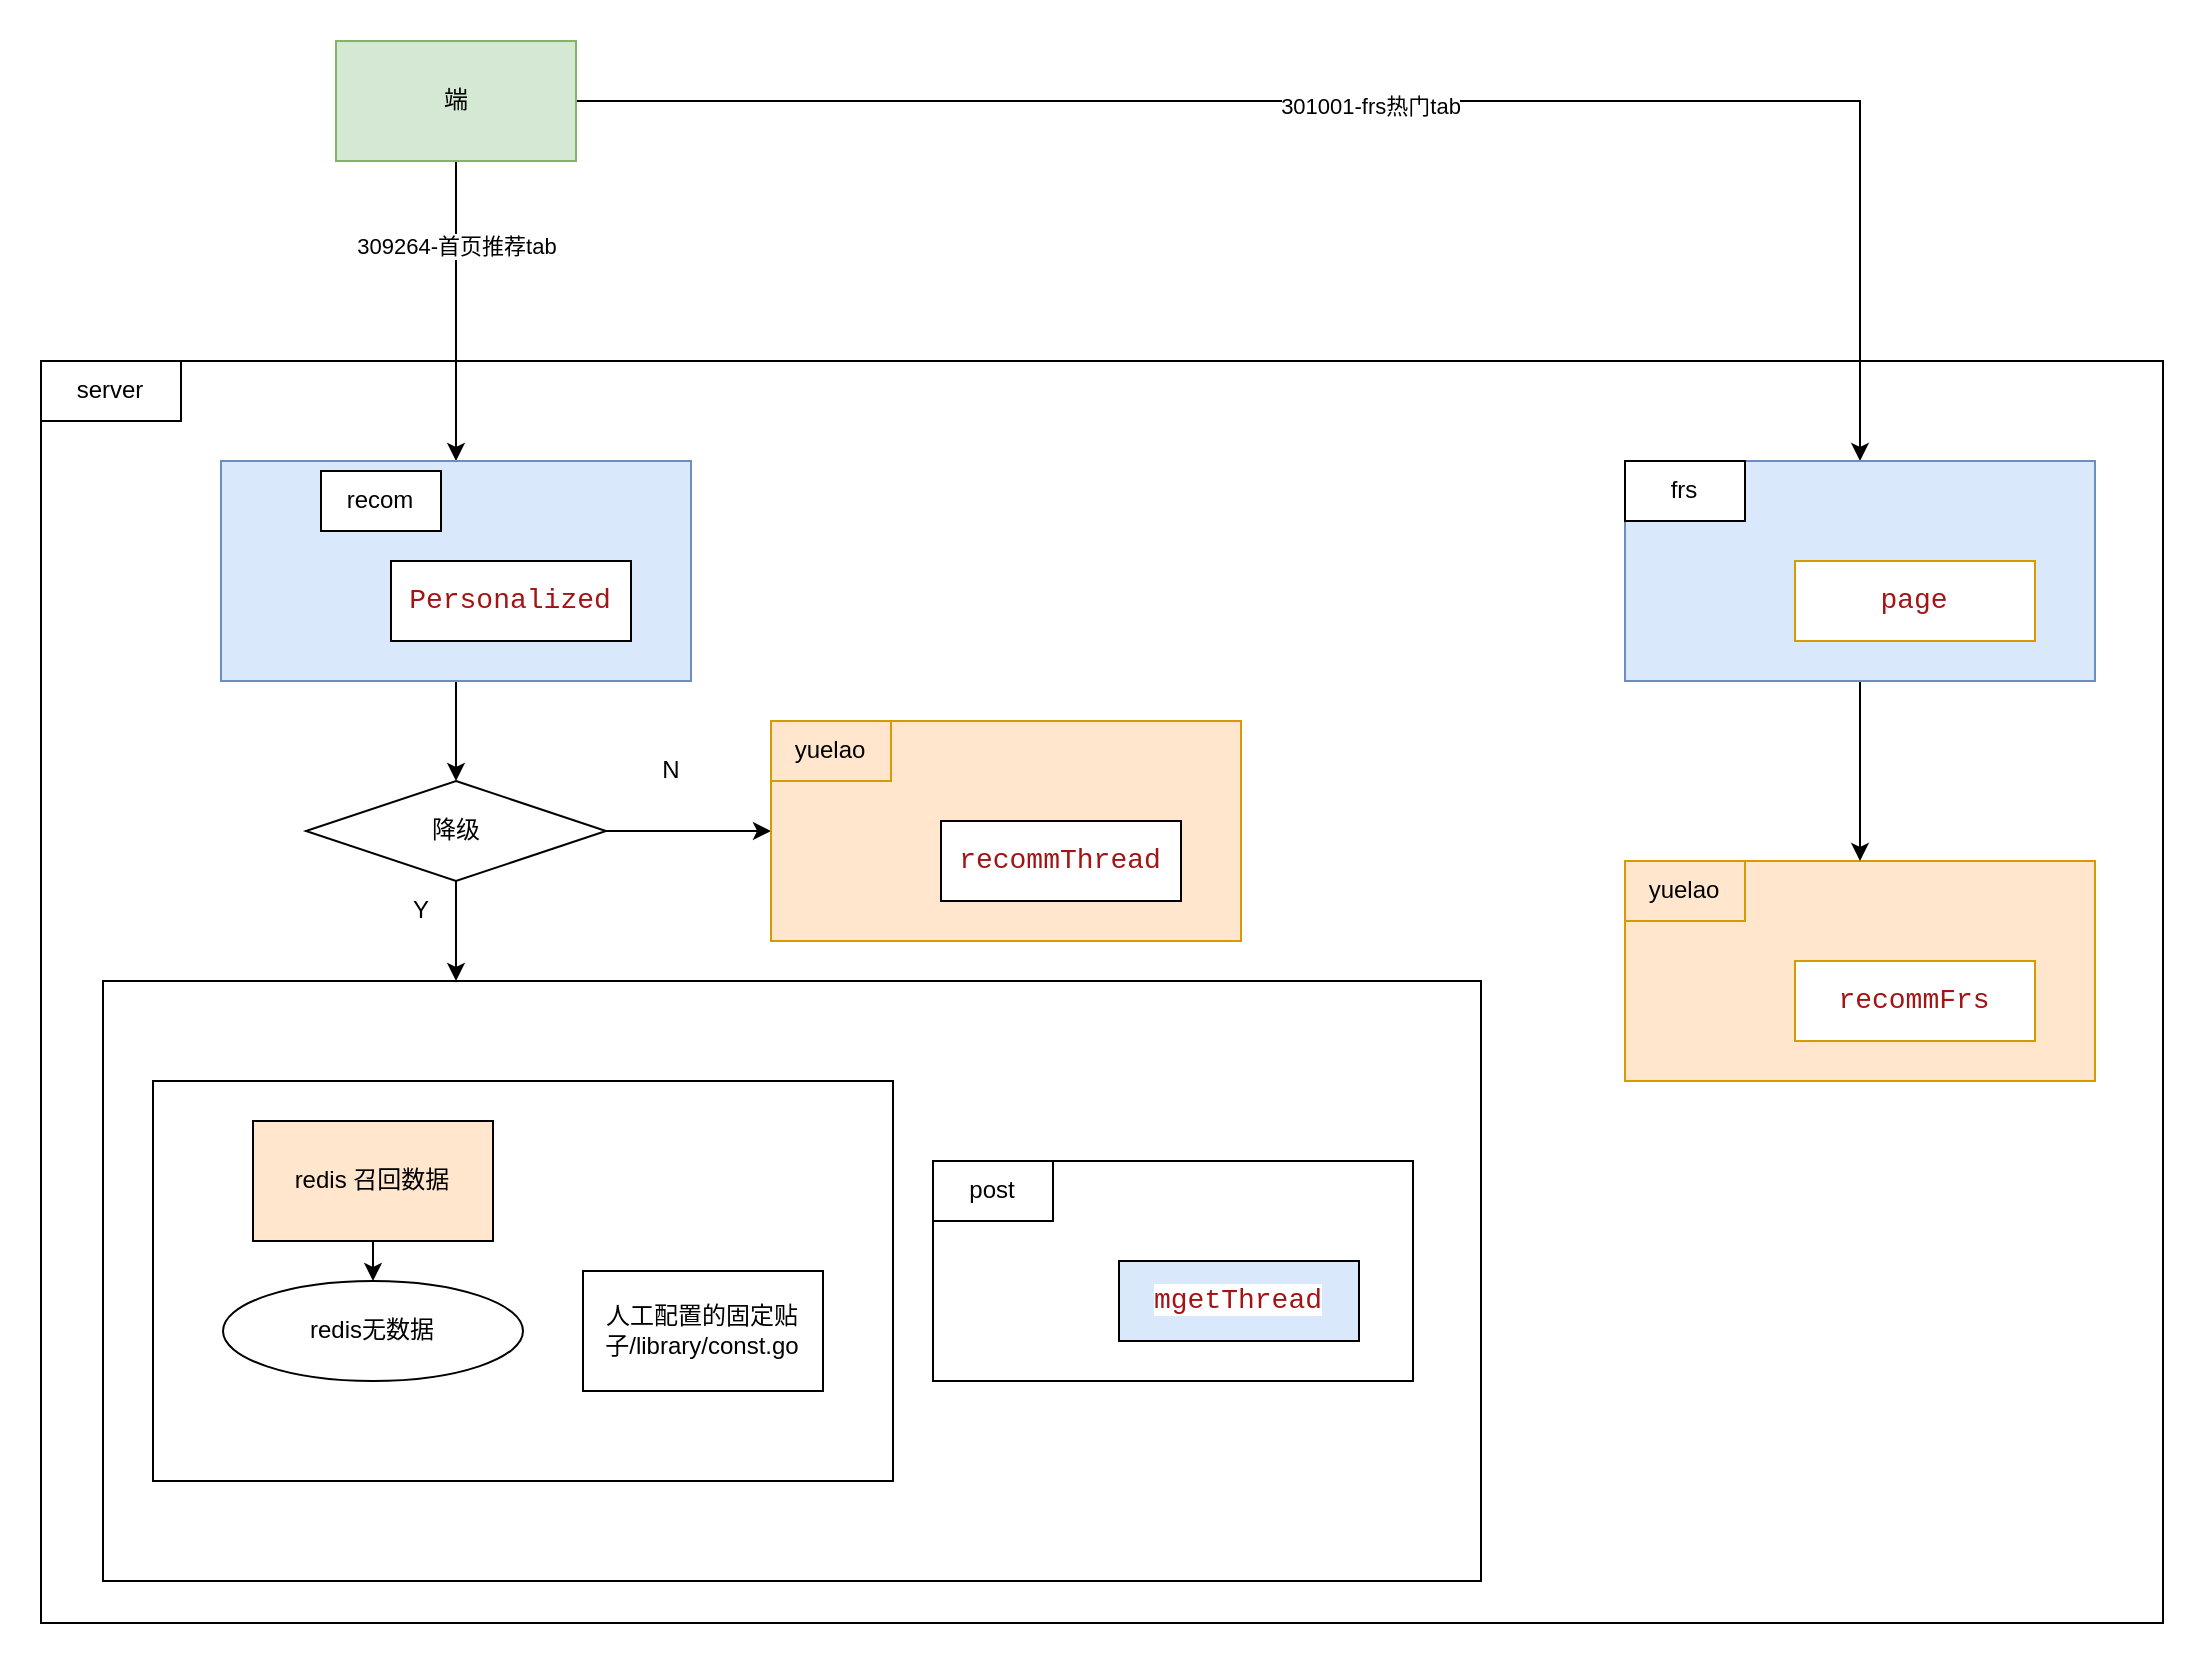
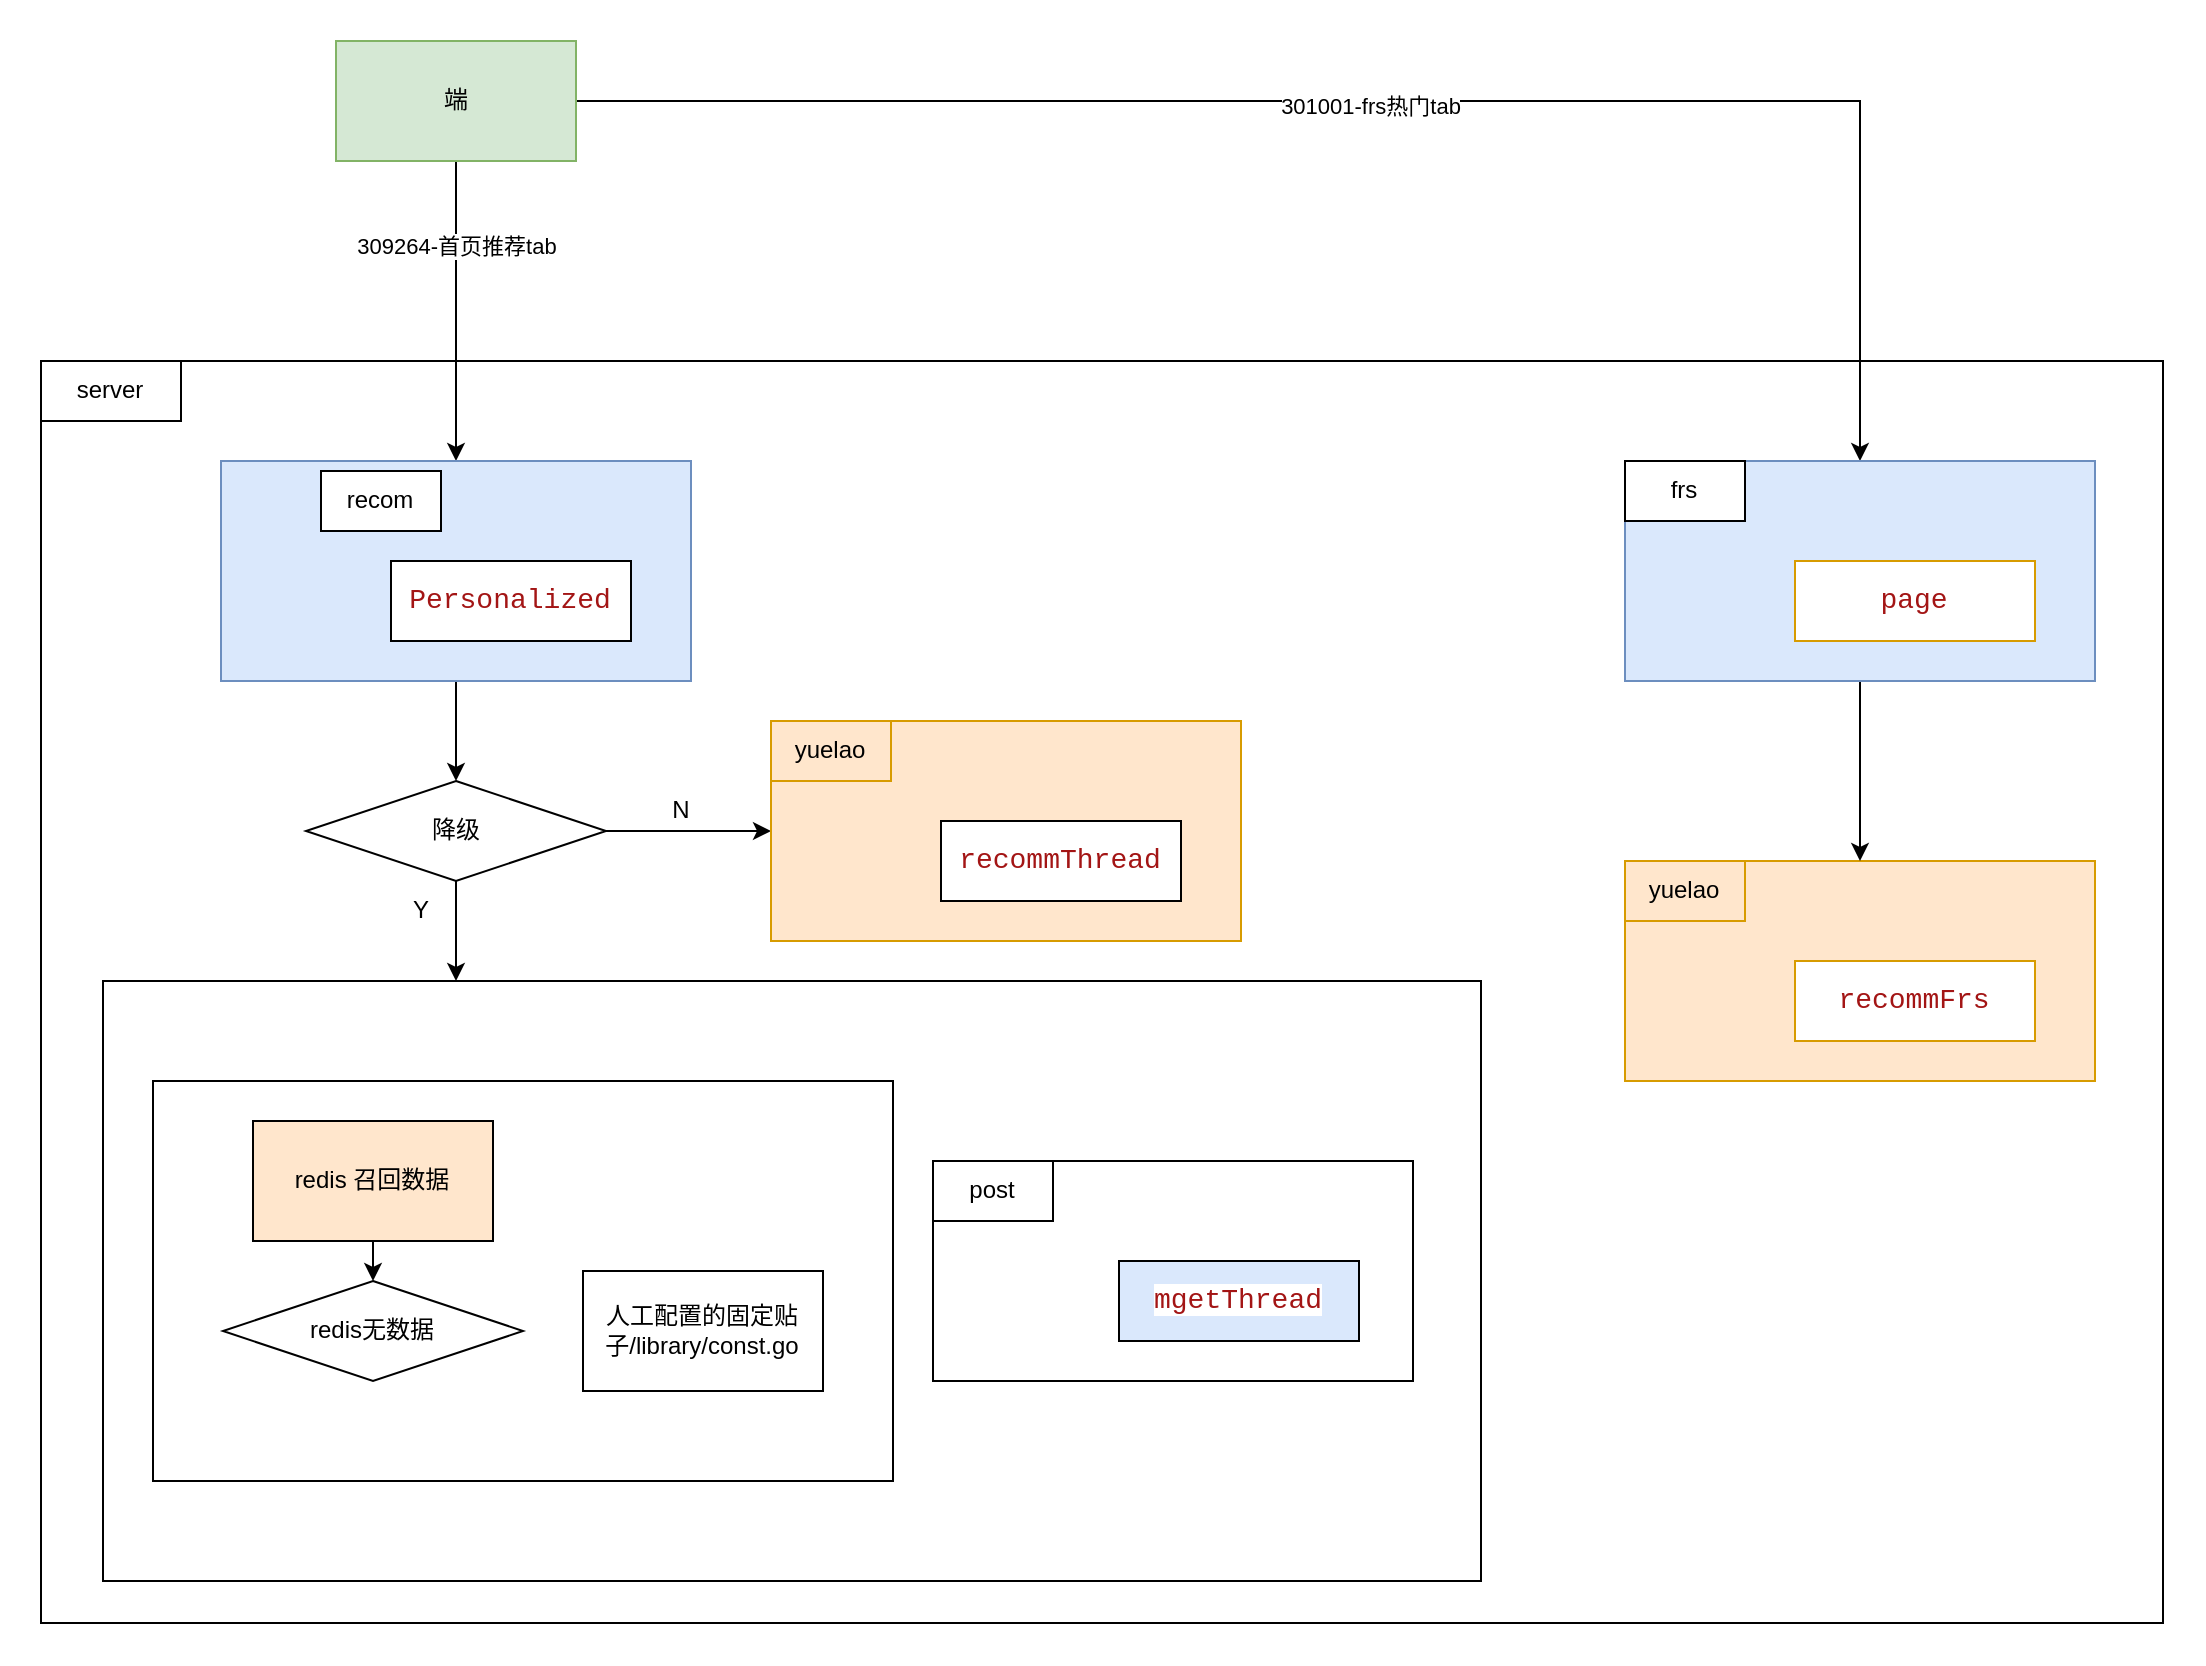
node "N": moved (671, 771) -> (681, 811)
node "redis无数据": shape ellipse -> diamond
